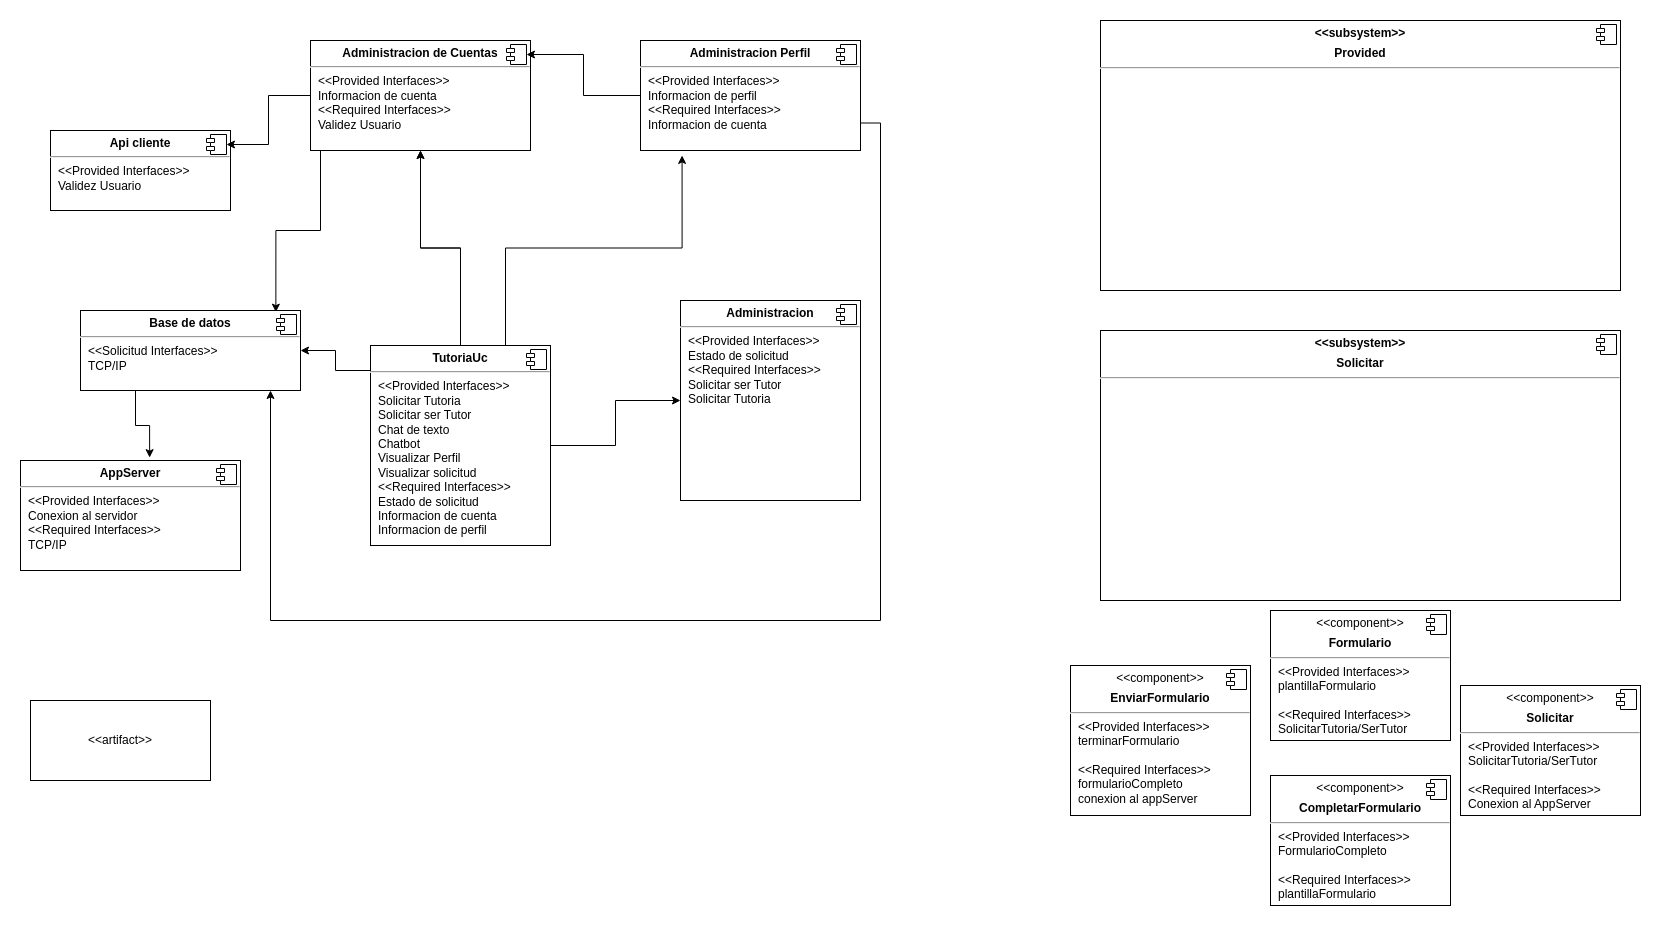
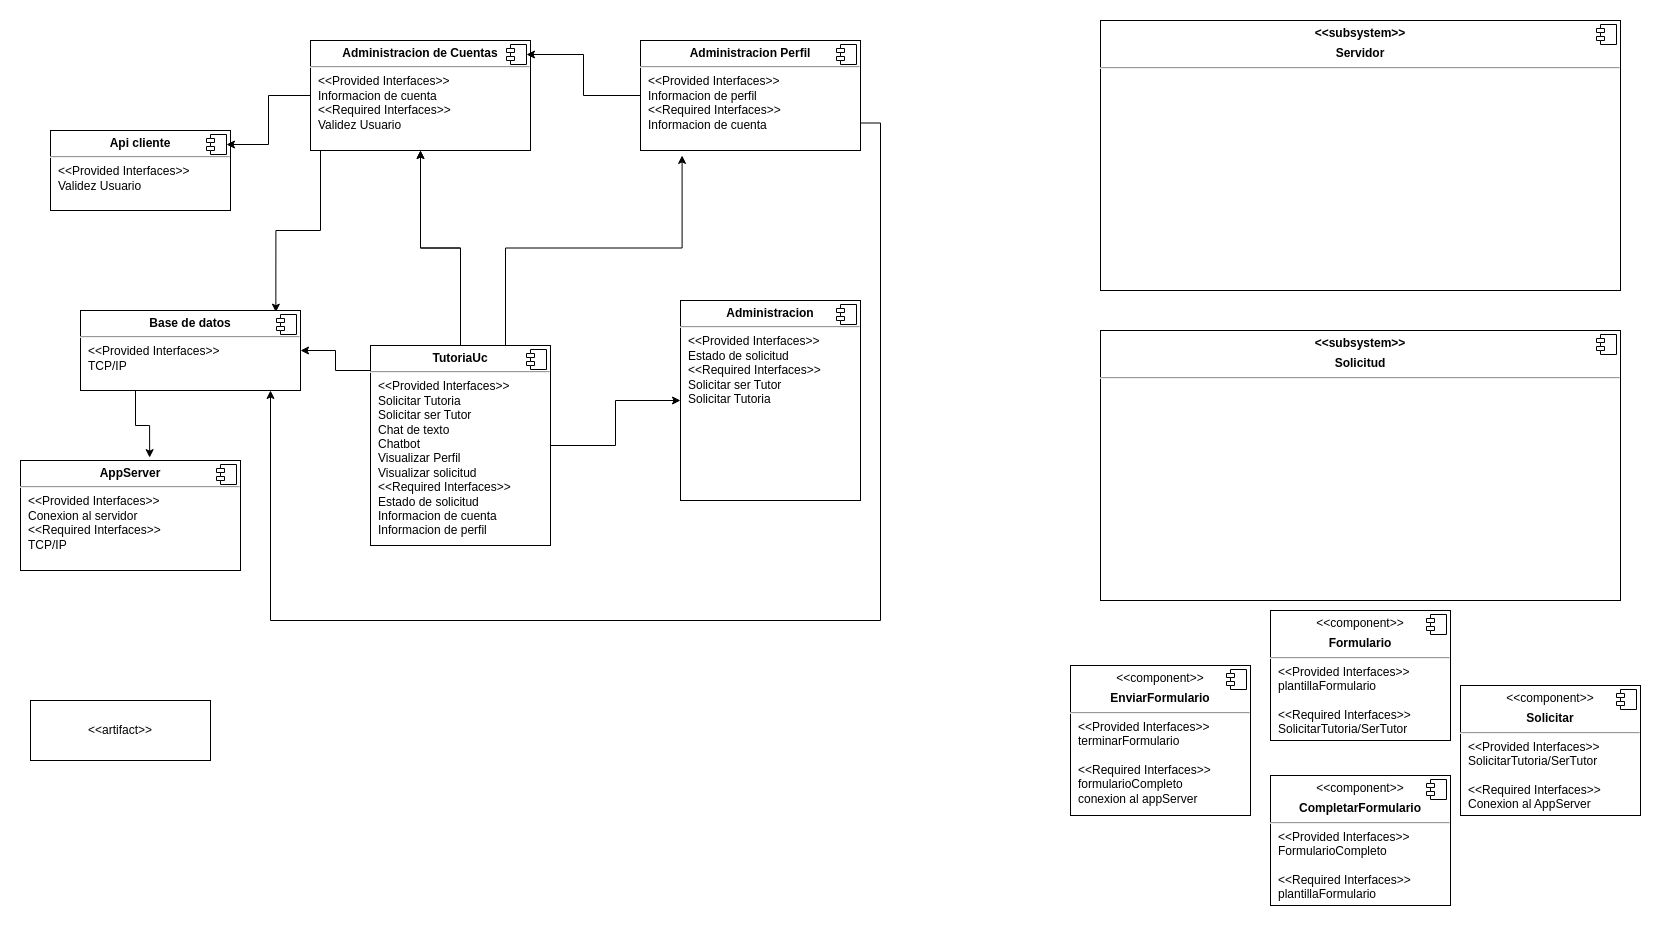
node "<<subsystem>> Provided": label "<<subsystem>> Provided" -> "<<subsystem>> Servidor"
node "Base de datos <<Solicitud Interfaces>> TCP/IP": label "Base de datos <<Solicitud Interfaces>> TCP/IP" -> "Base de datos <<Provided Interfaces>> TCP/IP"
node "<<subsystem>> Solicitar": label "<<subsystem>> Solicitar" -> "<<subsystem>> Solicitud"
node "<<artifact>>": size 180x80 -> 180x60
